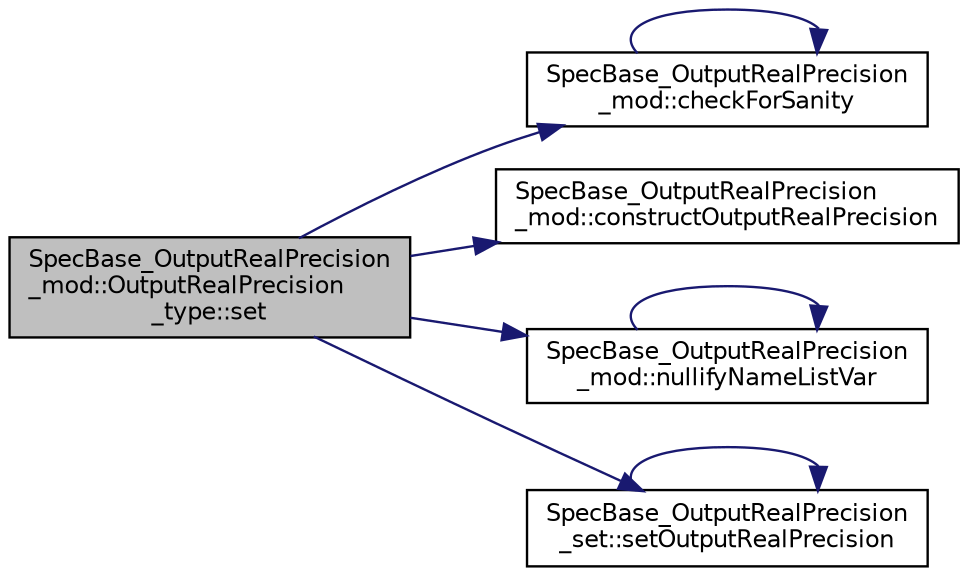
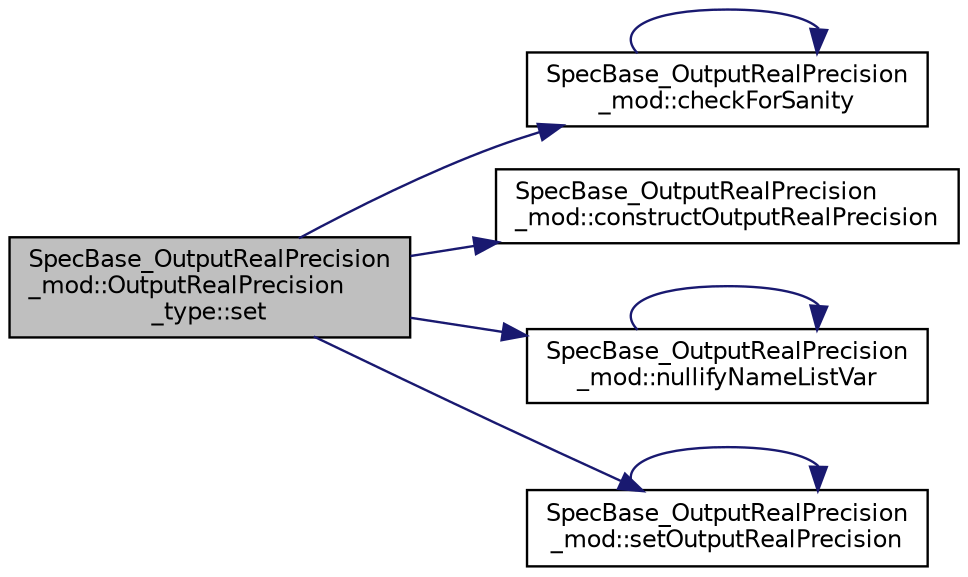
node "SpecBase_OutputRealPrecision _set::setOutputRealPrecision": label "SpecBase_OutputRealPrecision _set::setOutputRealPrecision" -> "SpecBase_OutputRealPrecision _mod::setOutputRealPrecision"
